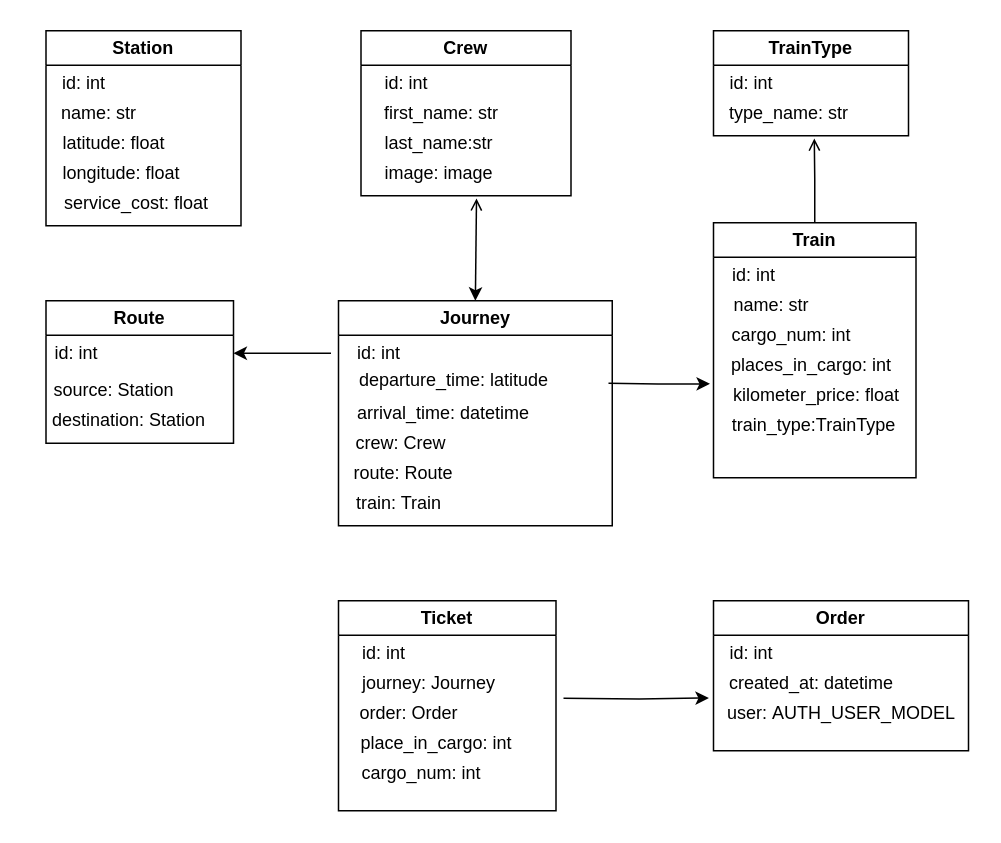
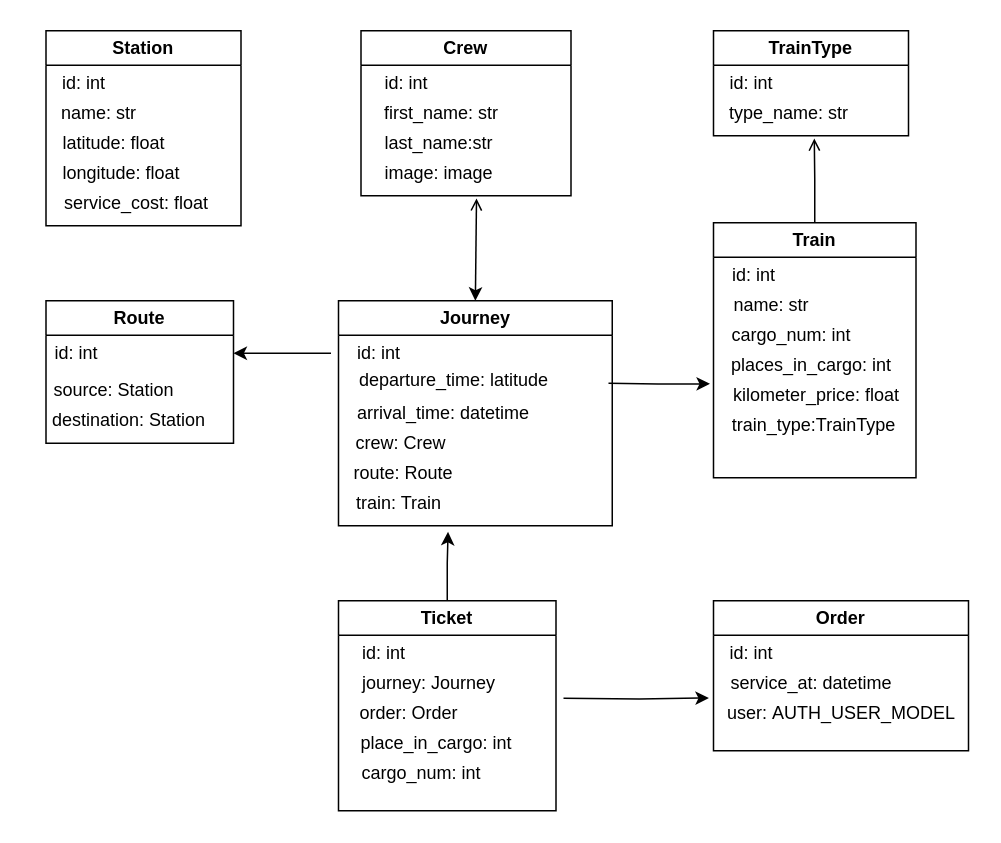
edge "Ticket" -> "train: Train": added
node "created_at: datetime": label "created_at: datetime" -> "service_at: datetime"
